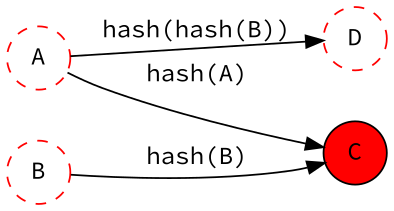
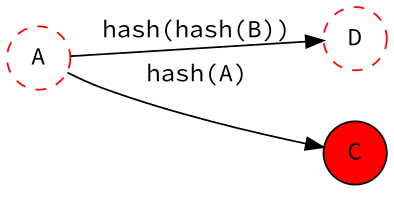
node "B": removed
